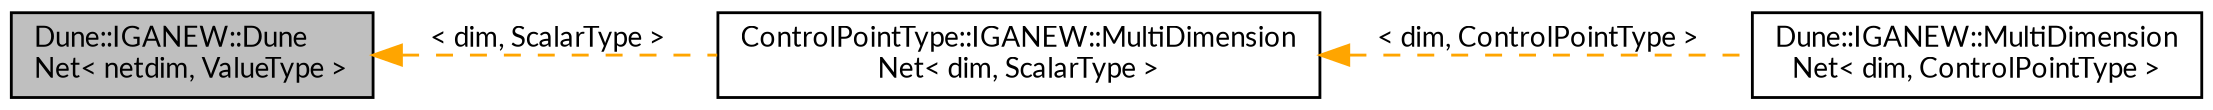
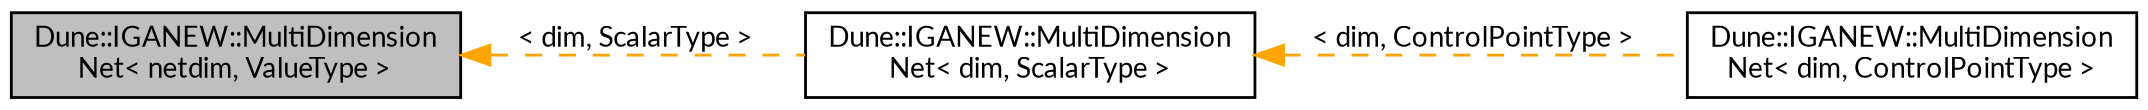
node "Dune::IGANEW::Dune Net< netdim, ValueType >": label "Dune::IGANEW::Dune Net< netdim, ValueType >" -> "Dune::IGANEW::MultiDimension Net< netdim, ValueType >"
node "ControlPointType::IGANEW::MultiDimension Net< dim, ScalarType >": label "ControlPointType::IGANEW::MultiDimension Net< dim, ScalarType >" -> "Dune::IGANEW::MultiDimension Net< dim, ScalarType >"
